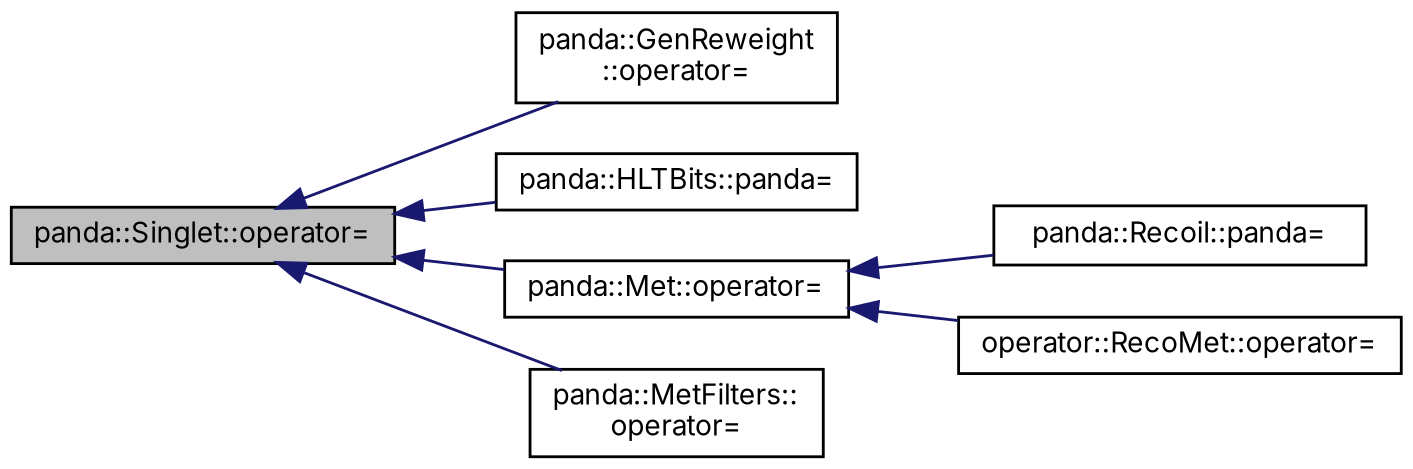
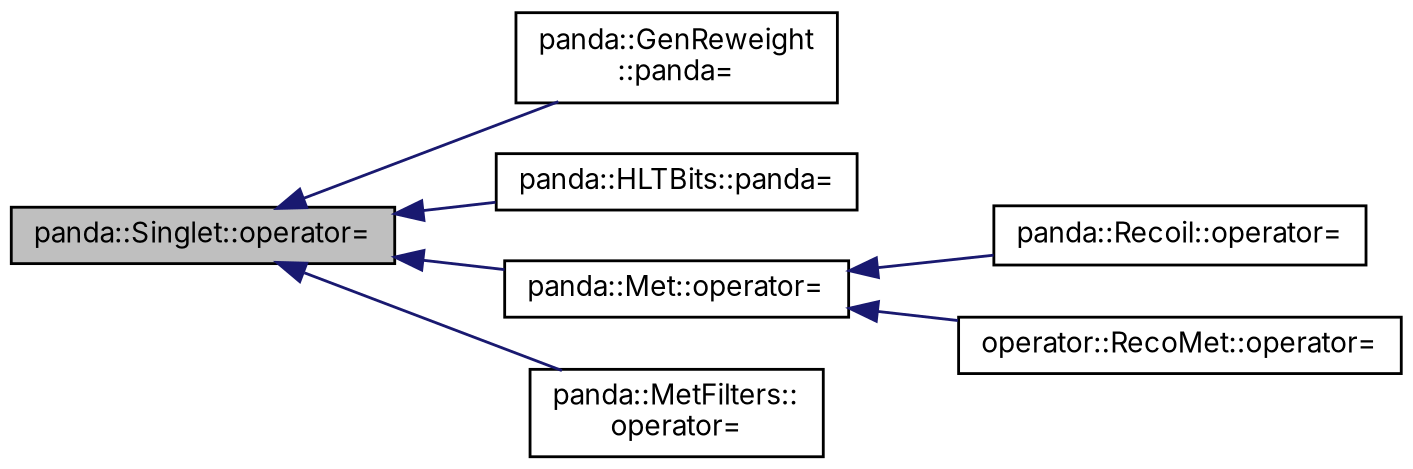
node "panda::GenReweight ::operator=": label "panda::GenReweight ::operator=" -> "panda::GenReweight ::panda="
node "panda::Recoil::panda=": label "panda::Recoil::panda=" -> "panda::Recoil::operator="
